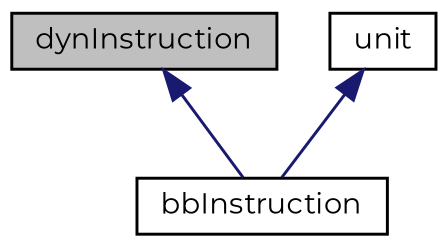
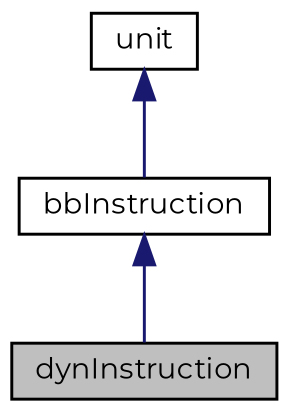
edge "bbInstruction" -> "dynInstruction": reversed
